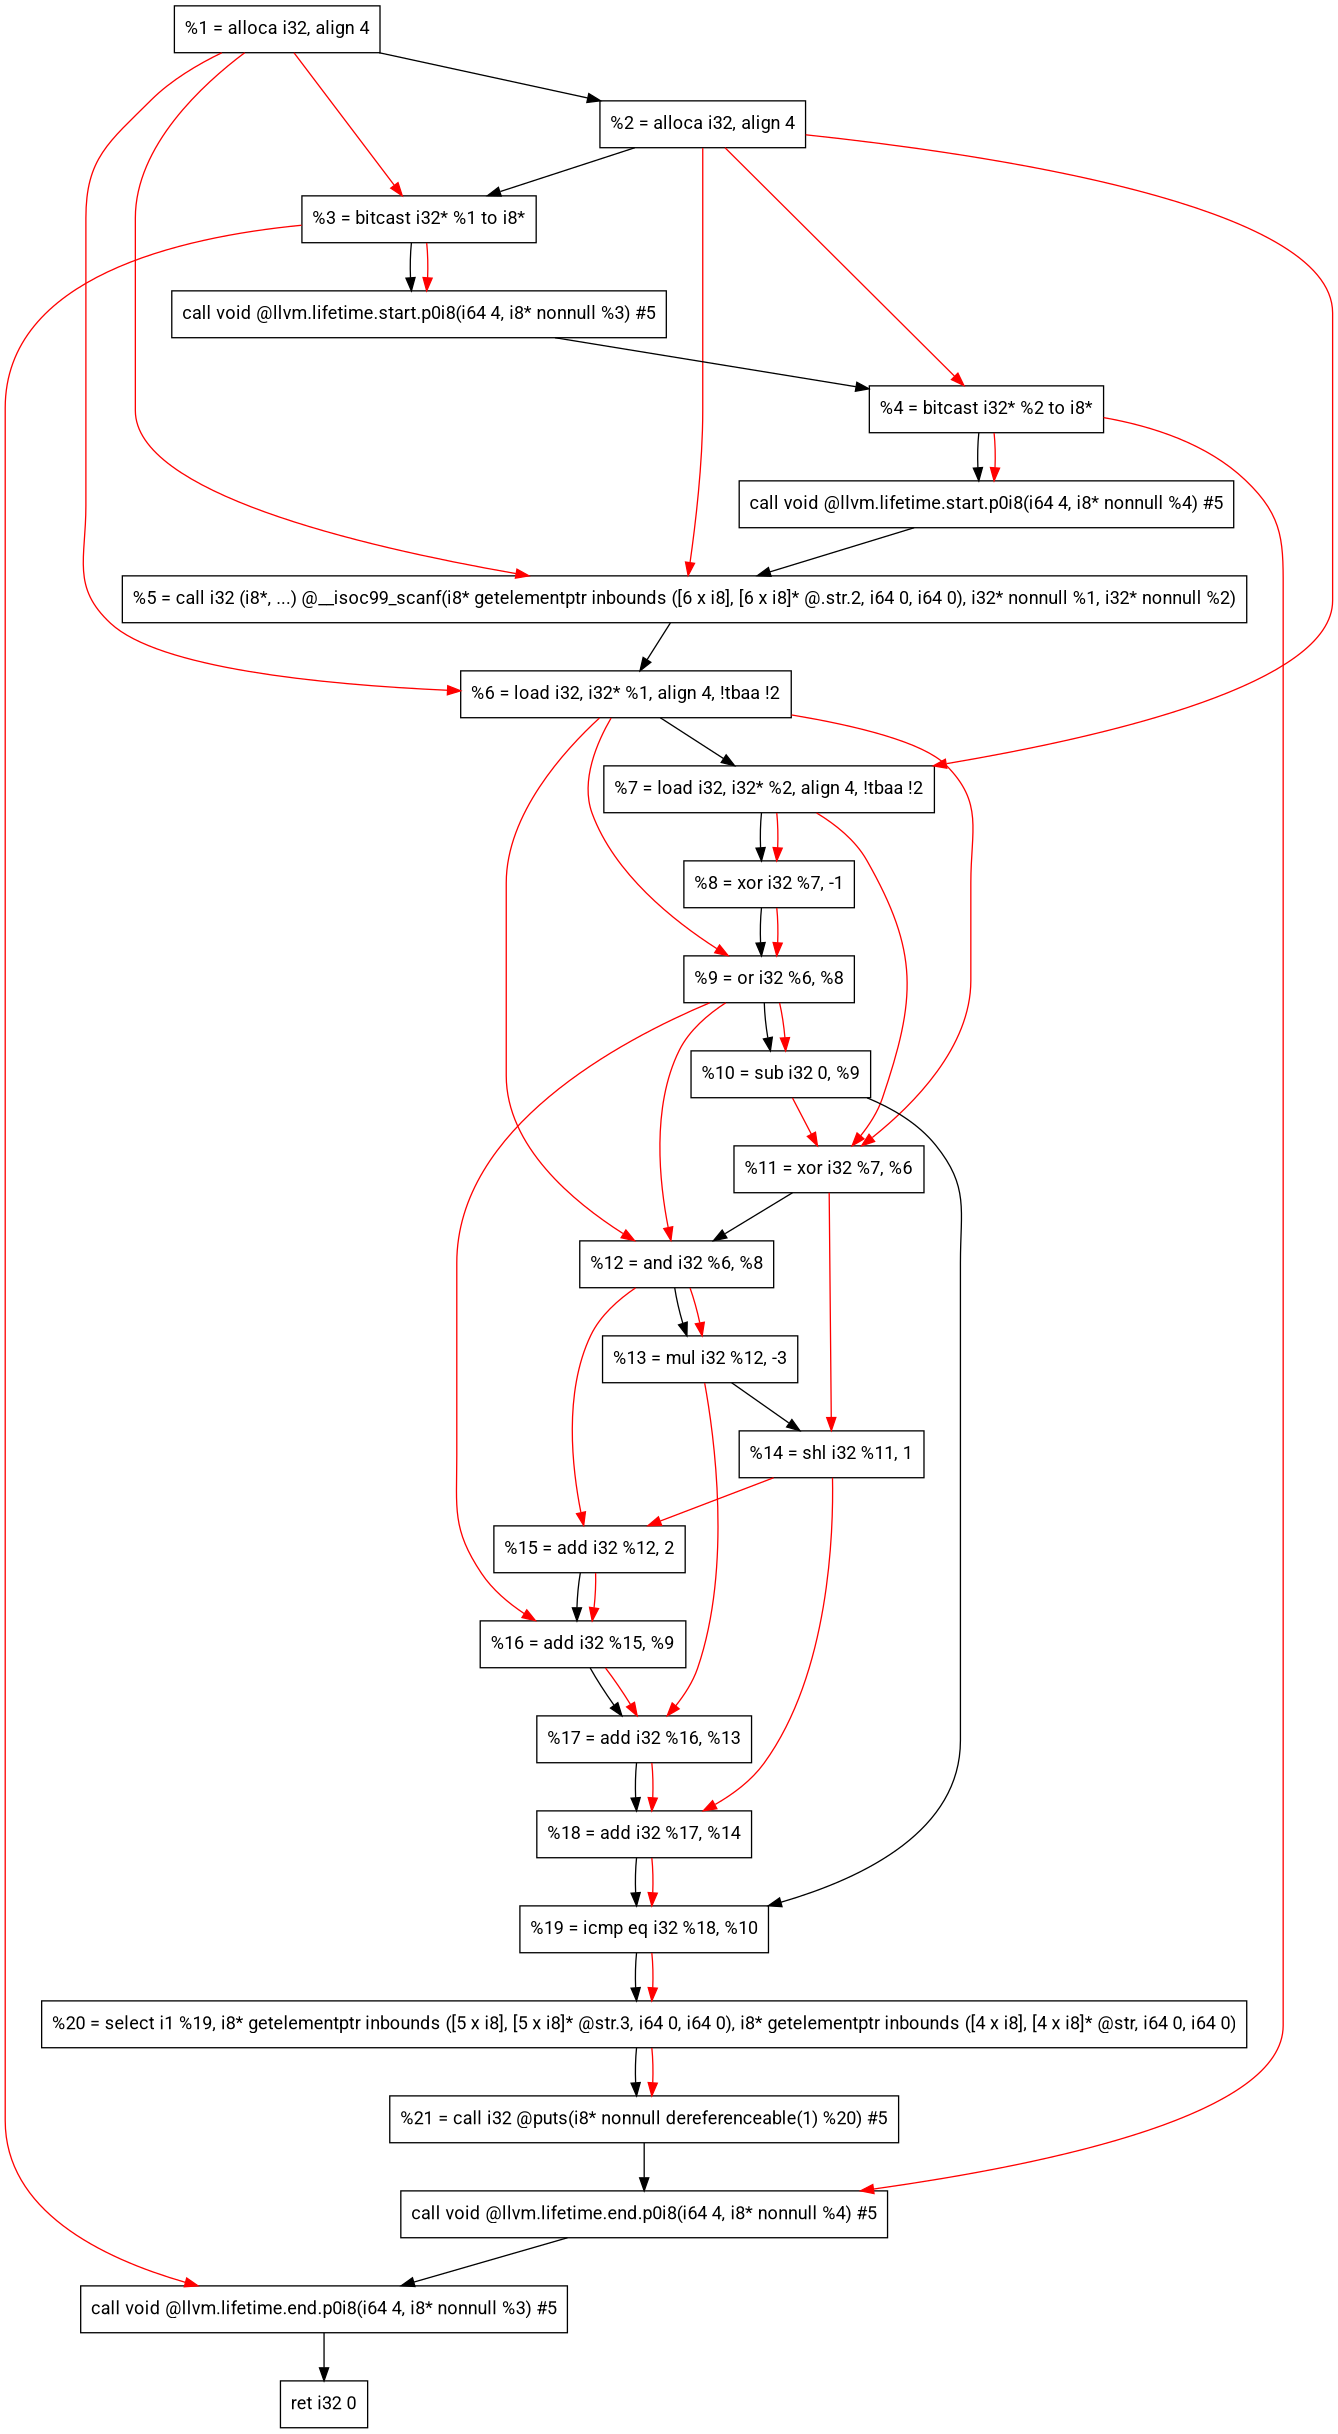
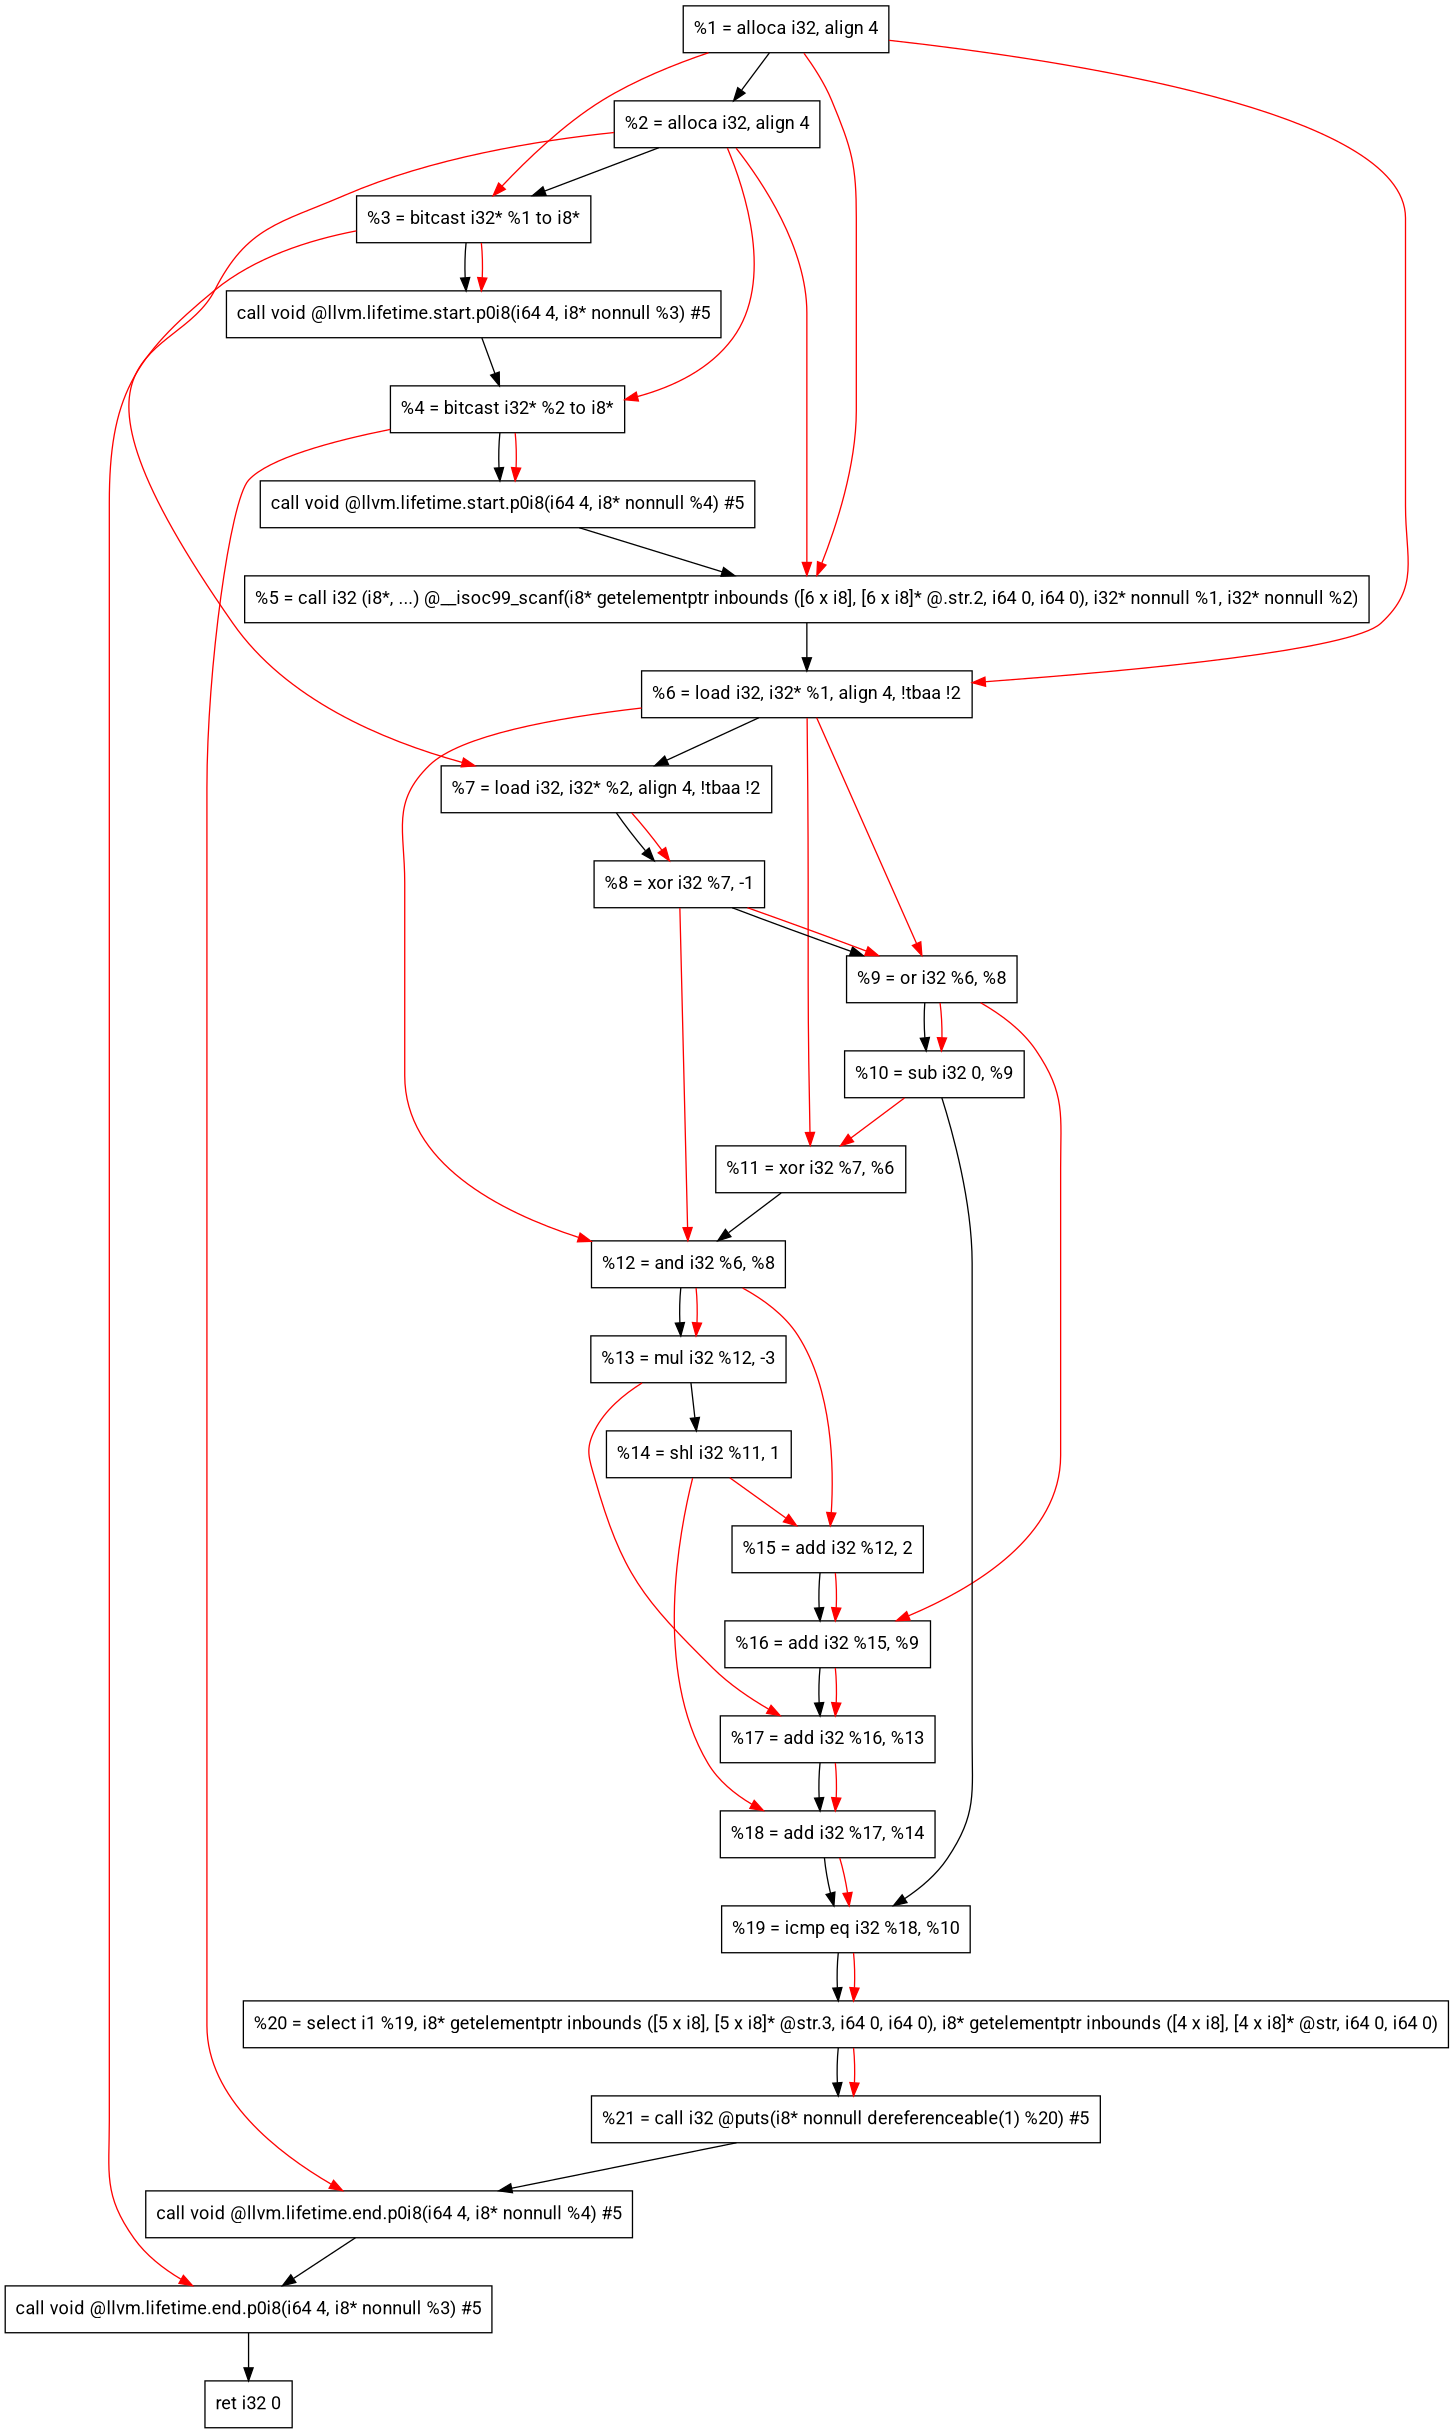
edge "%7 = load i32, i32* %2, align 4, !tbaa !2" -> "%11 = xor i32 %7, %6": removed
edge "%9 = or i32 %6, %8" -> "%12 = and i32 %6, %8": now "%8 = xor i32 %7, -1" -> "%12 = and i32 %6, %8"
edge "%11 = xor i32 %7, %6" -> "%14 = shl i32 %11, 1": removed
